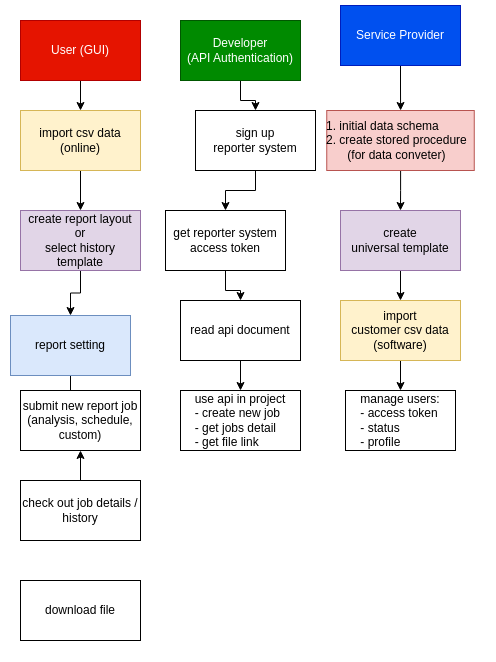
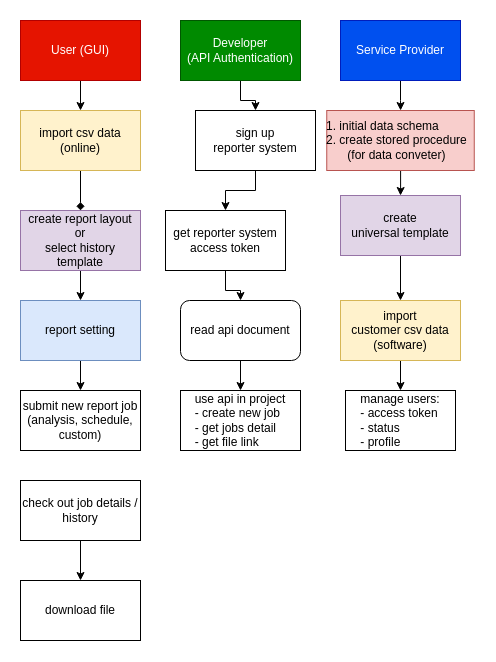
node "Service Provider": moved (401, 36) -> (401, 51)
edge "import csv data (online)" -> "create report layout or select history template": arrowhead classic -> diamond
node "create universal template": moved (401, 241) -> (401, 226)
node "read api document": shape rectangle -> rounded rectangle
node "report setting": moved (71, 346) -> (81, 331)
edge "check out job details / history" -> "submit new report job (analysis, schedule, custom)": now "check out job details / history" -> "download file"
